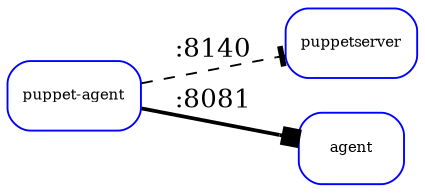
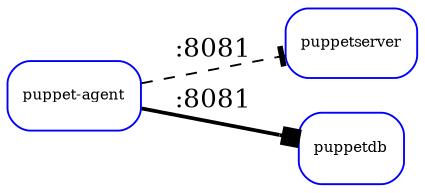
edge "puppet-agent" -> "puppetserver": label ":8140" -> ":8081"
node "agent": label "agent" -> "puppetdb"
